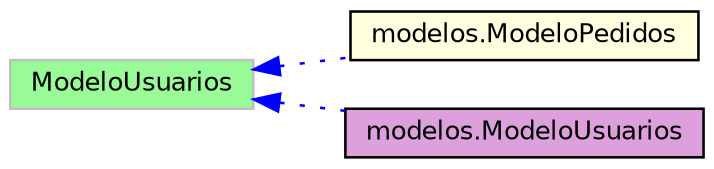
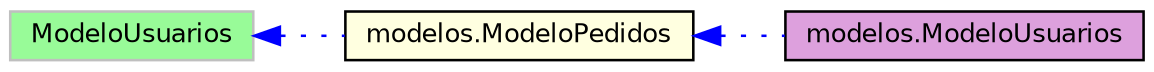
edge "modelos.ModeloUsuarios" -> "ModeloUsuarios": now "modelos.ModeloUsuarios" -> "modelos.ModeloPedidos"
